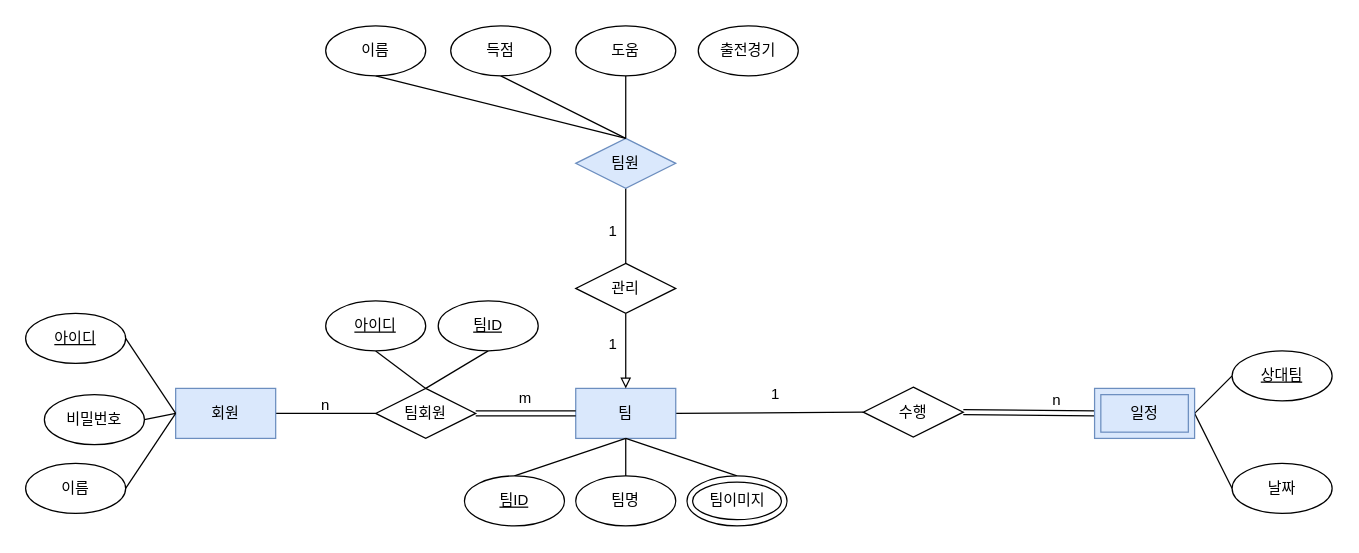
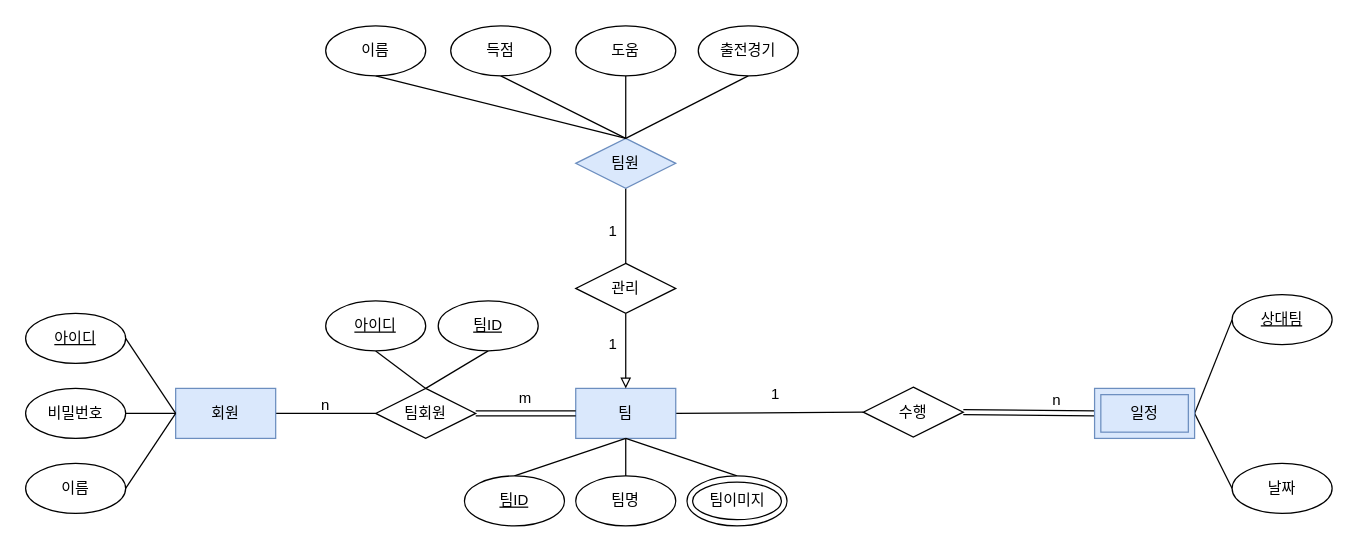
edge "출전경기" -- "팀원": added
node "상대팀": moved (1282, 376) -> (1282, 319)
node "비밀번호": moved (94, 419) -> (76, 413)
